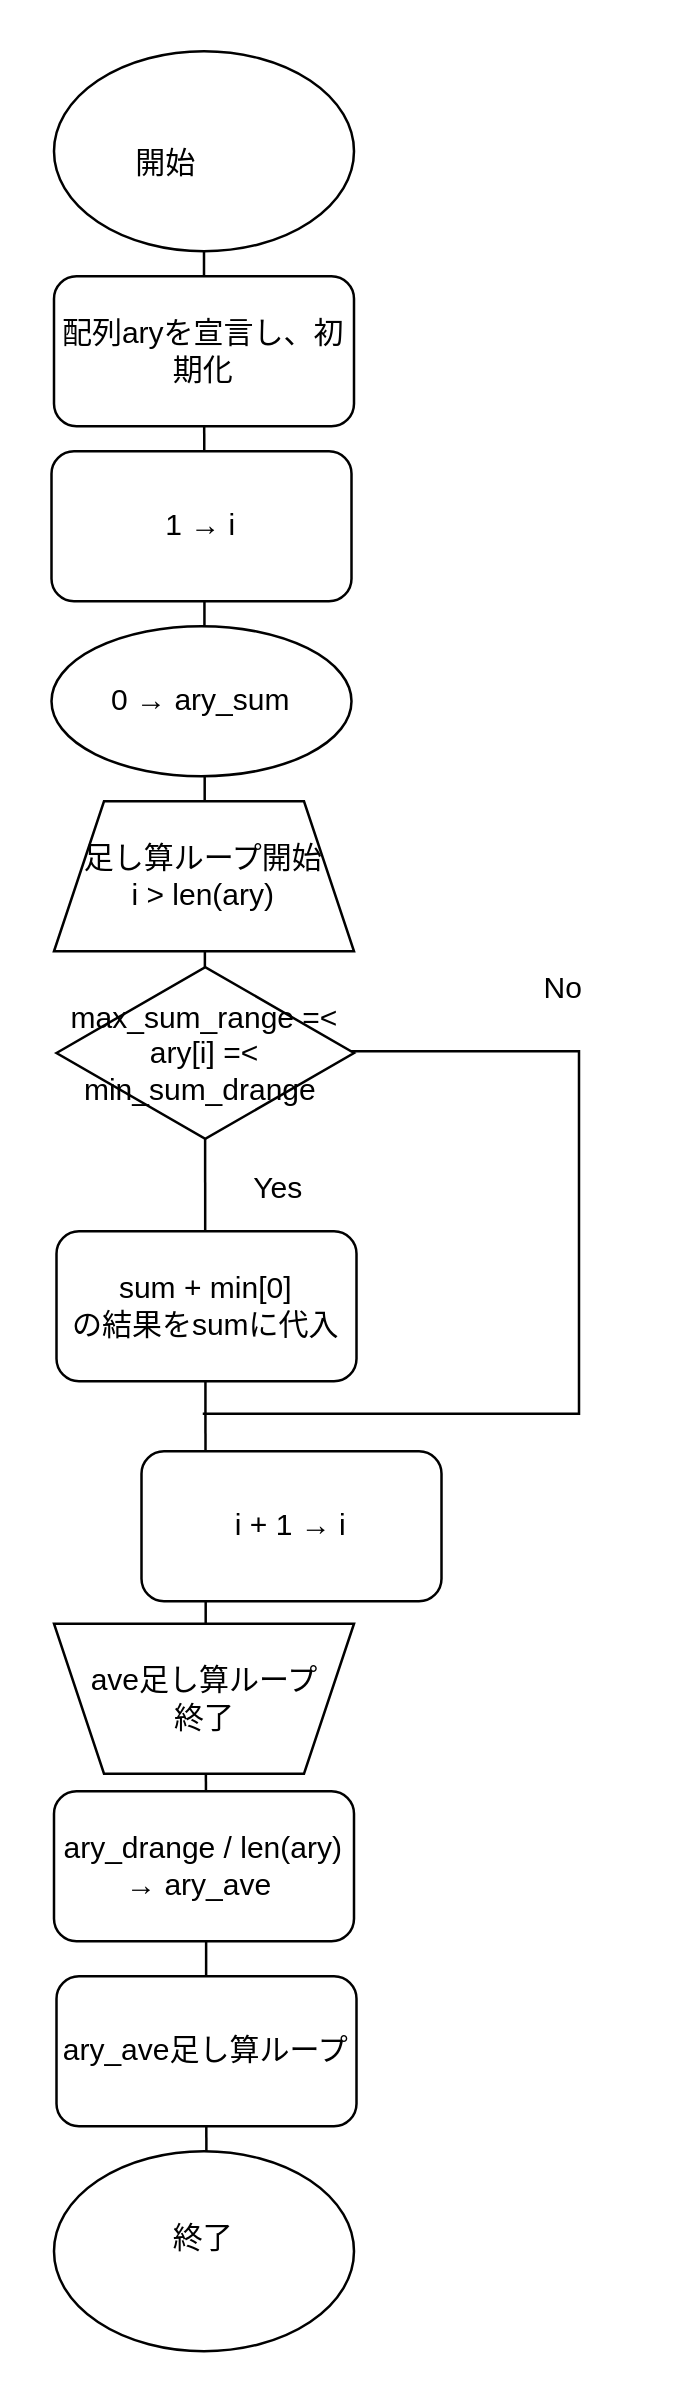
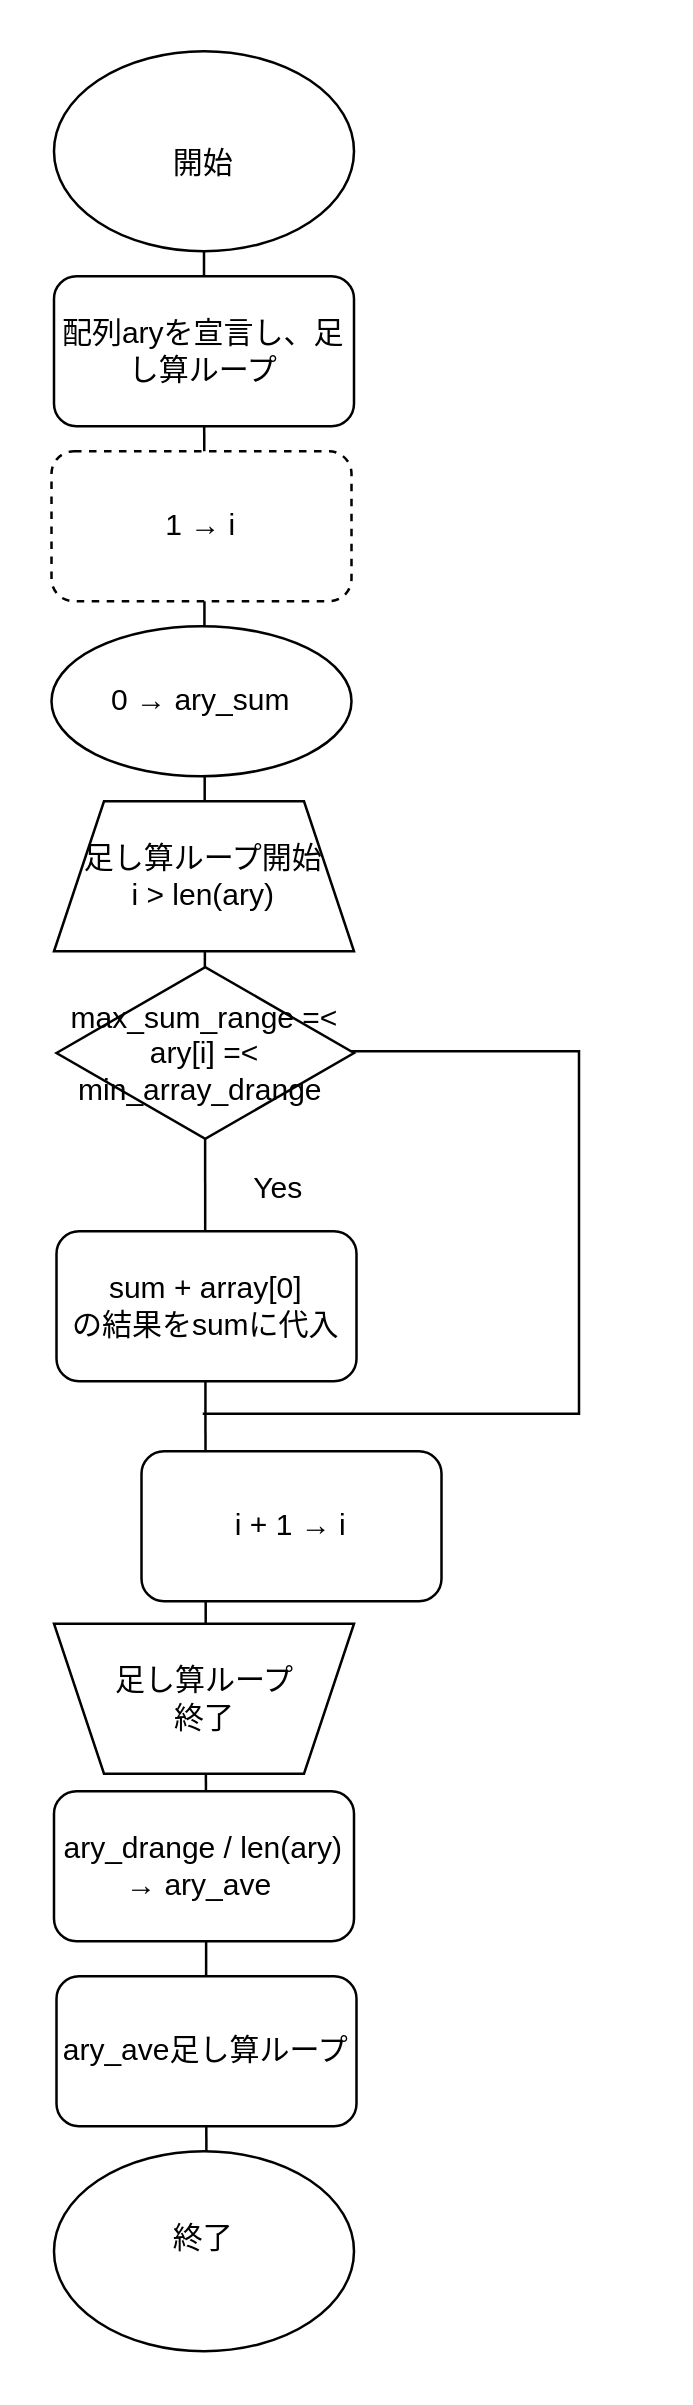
node "開始": moved (166, 164) -> (204, 164)
node "配列aryを宣言し、初期化": label "配列aryを宣言し、初期化" -> "配列aryを宣言し、足し算ループ"
node "1 → i": style solid -> dashed
node "No": removed
node "max_sum_range =< ary[i] =< min_sum_drange": label "max_sum_range =< ary[i] =< min_sum_drange" -> "max_sum_range =< ary[i] =< min_array_drange"
node "sum + min[0] の結果をsumに代入": label "sum + min[0] の結果をsumに代入" -> "sum + array[0] の結果をsumに代入"
node "ave足し算ループ 終了": label "ave足し算ループ 終了" -> "足し算ループ 終了"
